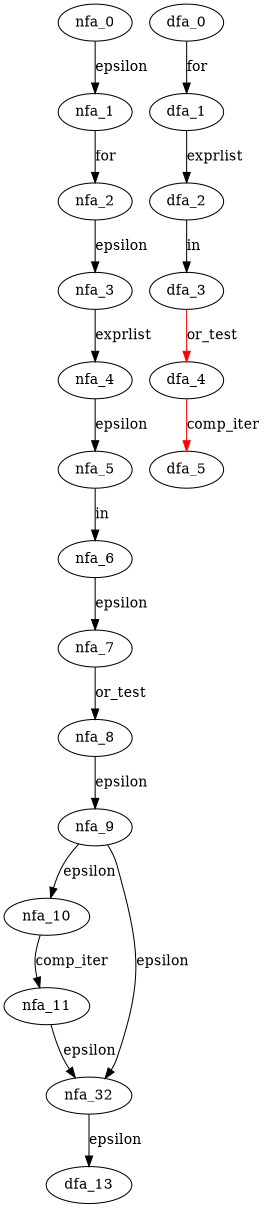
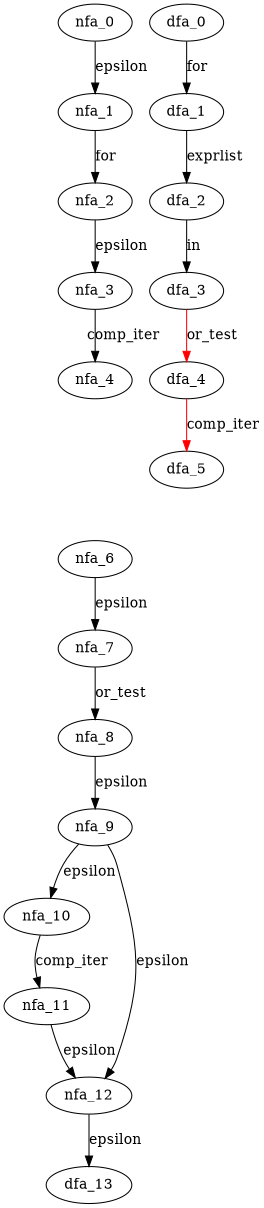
edge "nfa_3" -> "nfa_4": label "exprlist" -> "comp_iter"
node "nfa_5": removed
node "nfa_32": label "nfa_32" -> "nfa_12"
